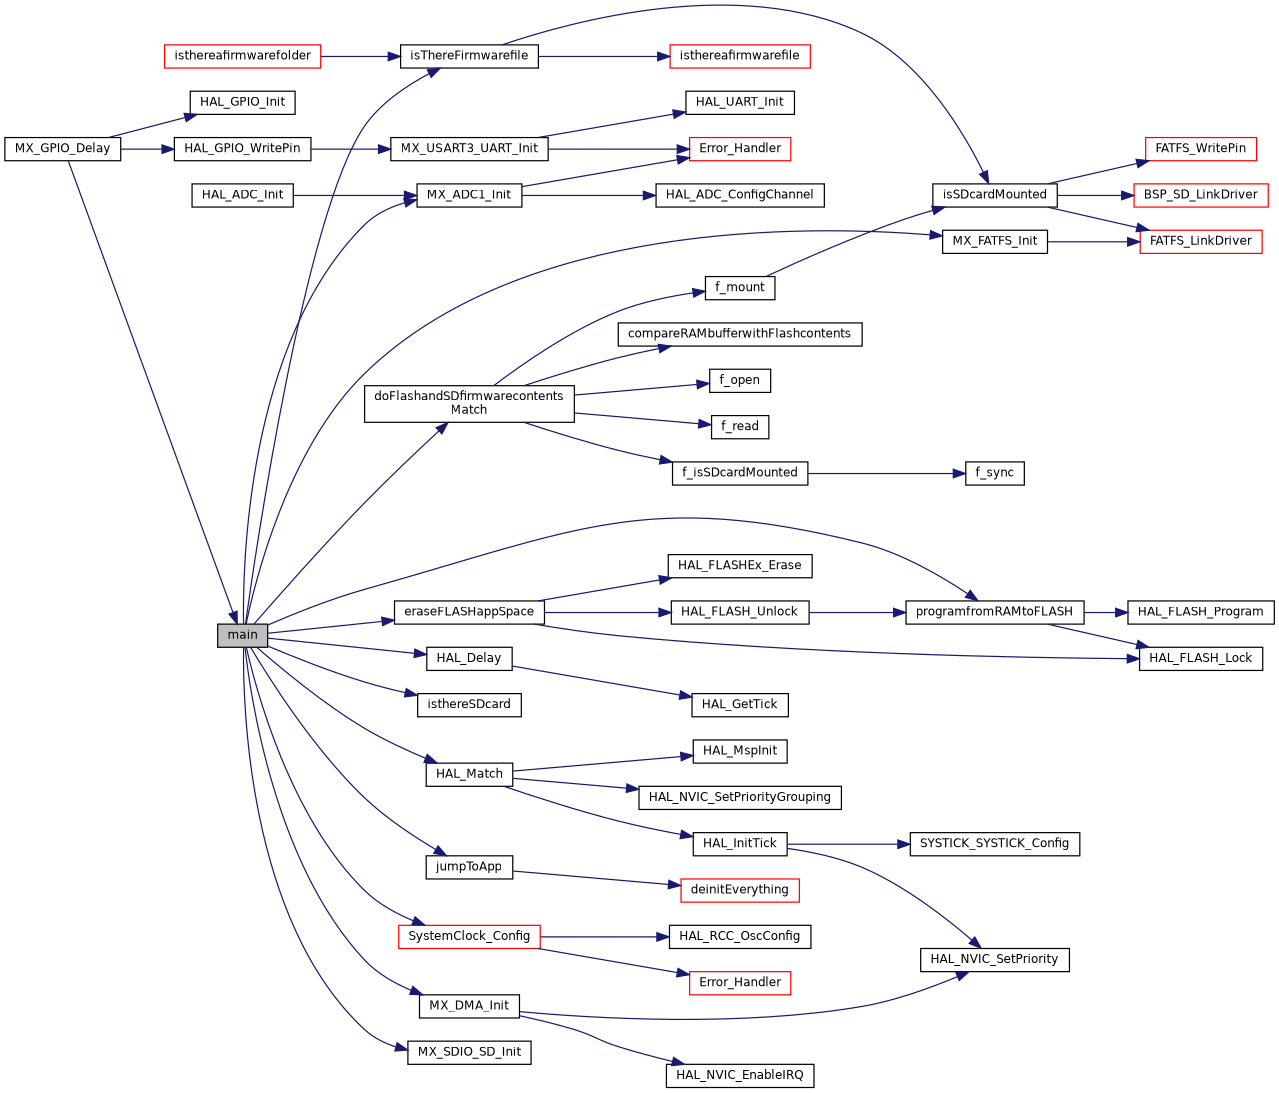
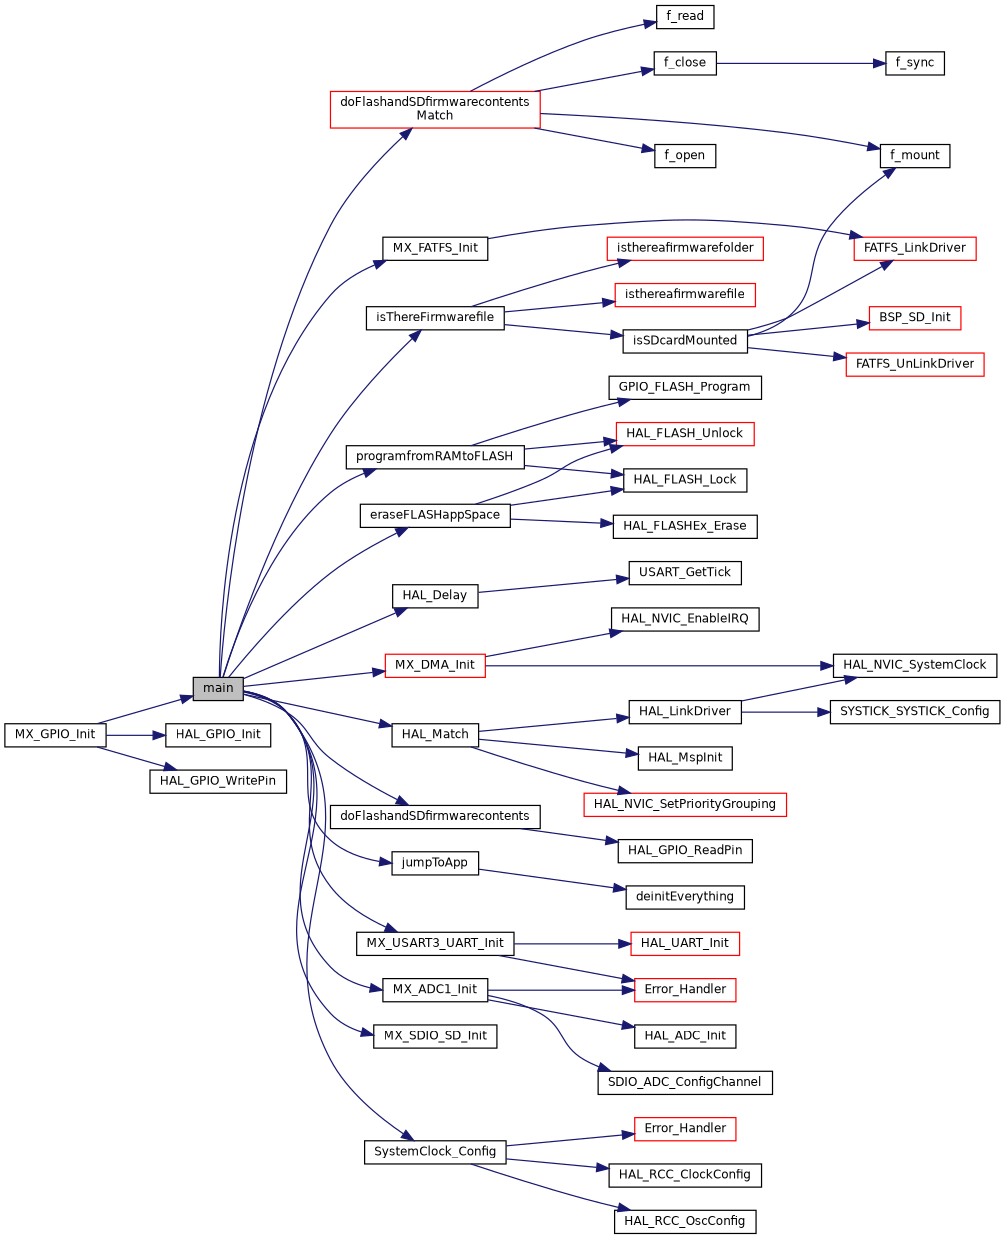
edge "isthereafirmwarefolder" -> "isThereFirmwarefile": reversed
node "HAL_UART_Init": color black -> red
node "MX_GPIO_Delay": label "MX_GPIO_Delay" -> "MX_GPIO_Init"
edge "HAL_GPIO_WritePin" -> "MX_USART3_UART_Init": now "main" -> "MX_USART3_UART_Init"
node "FATFS_WritePin": label "FATFS_WritePin" -> "FATFS_UnLinkDriver"
edge "HAL_ADC_Init" -> "MX_ADC1_Init": reversed
node "HAL_ADC_ConfigChannel": label "HAL_ADC_ConfigChannel" -> "SDIO_ADC_ConfigChannel"
node "BSP_SD_LinkDriver": label "BSP_SD_LinkDriver" -> "BSP_SD_Init"
edge "f_mount" -> "isSDcardMounted": reversed
node "compareRAMbufferwithFlashcontents": removed
node "doFlashandSDfirmwarecontents Match": color black -> red
node "f_isSDcardMounted": label "f_isSDcardMounted" -> "f_close"
node "HAL_FLASH_Unlock": color black -> red
edge "HAL_FLASH_Unlock" -> "programfromRAMtoFLASH": reversed
node "HAL_FLASH_Program": label "HAL_FLASH_Program" -> "GPIO_FLASH_Program"
node "isthereSDcard": label "isthereSDcard" -> "doFlashandSDfirmwarecontents"
node "HAL_GetTick": label "HAL_GetTick" -> "USART_GetTick"
node "HAL_NVIC_SetPriorityGrouping": color black -> red
node "HAL_InitTick": label "HAL_InitTick" -> "HAL_LinkDriver"
node "HAL_GPIO_ReadPin": added
node "deinitEverything": color red -> black
node "SystemClock_Config": color red -> black
node "HAL_NVIC_SetPriority": label "HAL_NVIC_SetPriority" -> "HAL_NVIC_SystemClock"
node "MX_DMA_Init": color black -> red
node "HAL_RCC_ClockConfig": added
